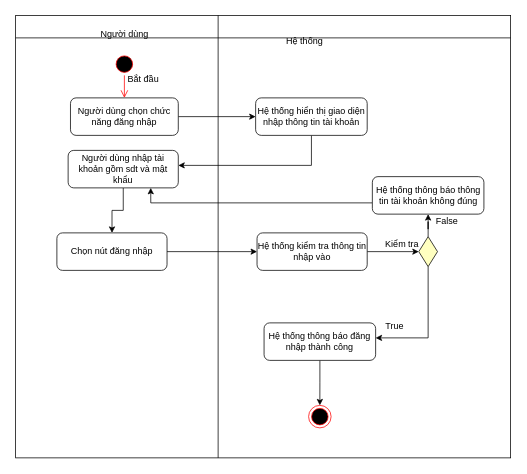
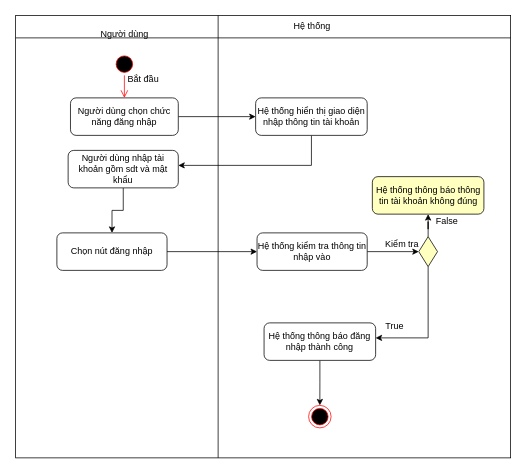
node "Hệ thống": moved (304, 42) -> (312, 27)
node "Hệ thống thông báo thông tin tài khoản không đúng": fillcolor #ffffff -> #ffffc0
edge "Hệ thống thông báo thông tin tài khoản không đúng" -> "Người dùng nhập tài khoản gồm sdt và mật khẩu": removed
